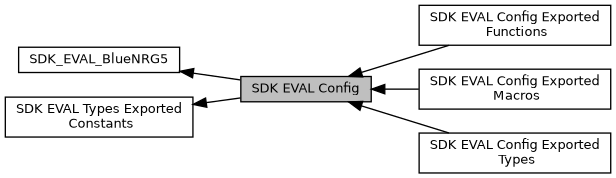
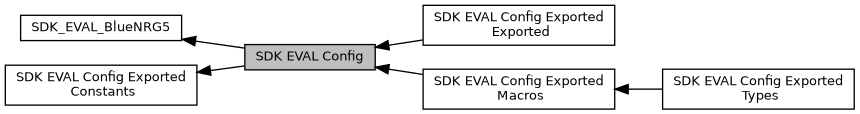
node "SDK EVAL Config Exported Functions": label "SDK EVAL Config Exported Functions" -> "SDK EVAL Config Exported Exported"
node "SDK EVAL Types Exported Constants": label "SDK EVAL Types Exported Constants" -> "SDK EVAL Config Exported Constants"
edge "SDK EVAL Config Exported Types" -> "SDK EVAL Config": now "SDK EVAL Config Exported Types" -> "SDK EVAL Config Exported Macros"
